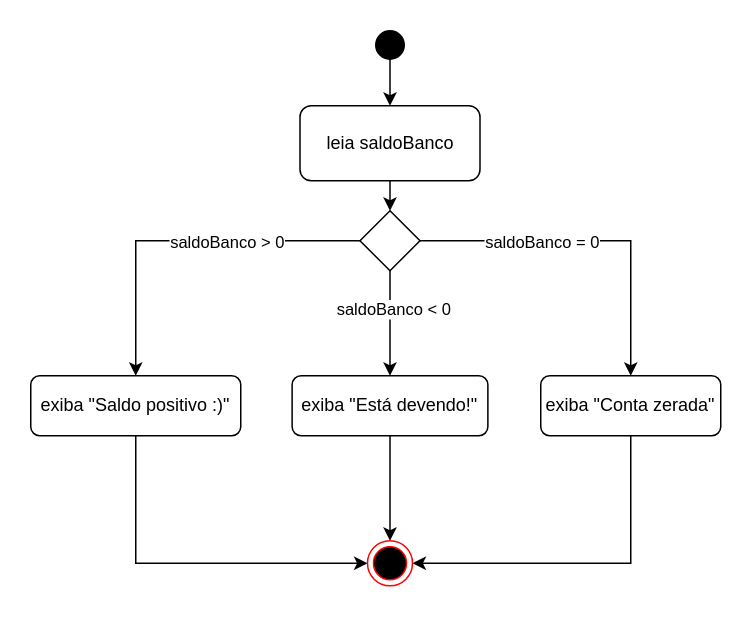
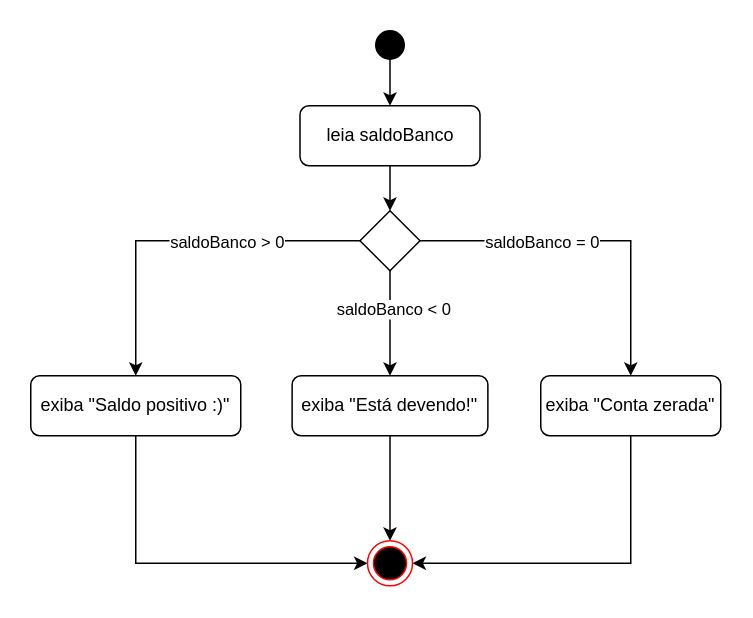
node "leia saldoBanco": size 180x75 -> 180x60
